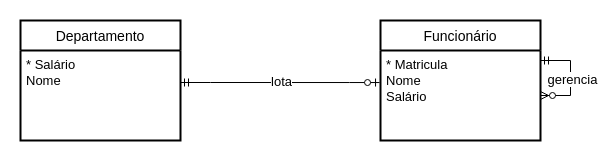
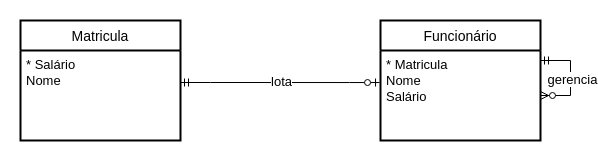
node "Departamento": label "Departamento" -> "Matricula"
